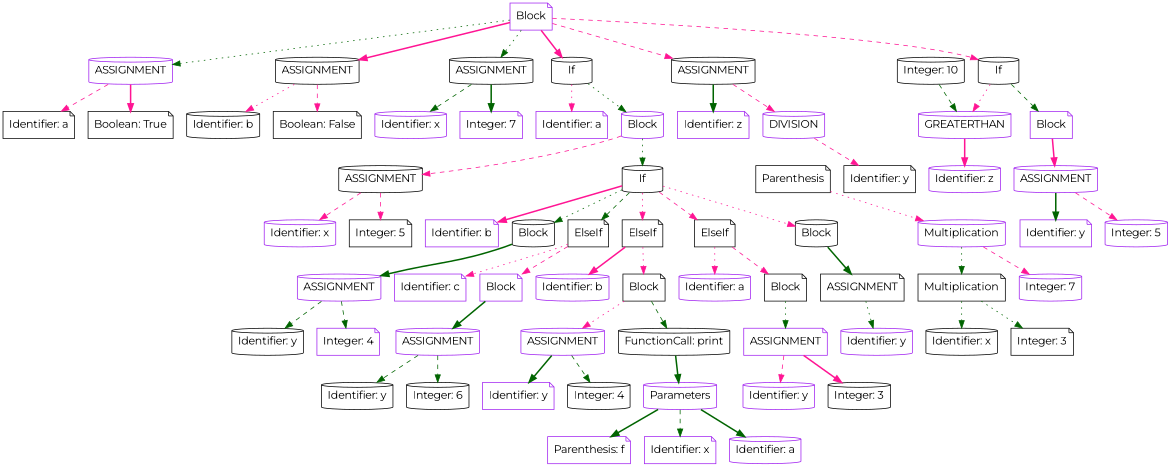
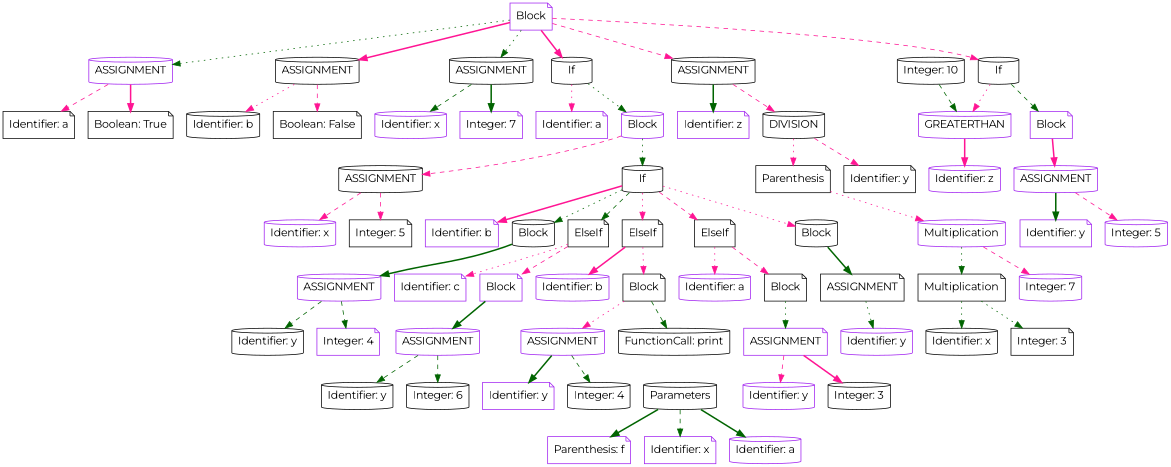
node "DIVISION": color purple -> black
edge "DIVISION" -> "Parenthesis": added
edge "FunctionCall: print" -> "Parameters": removed
node "Parameters": color purple -> black
